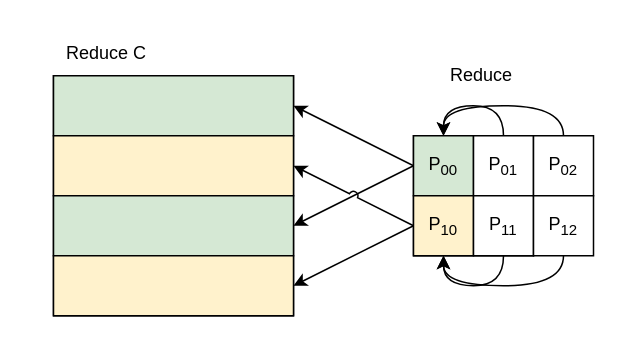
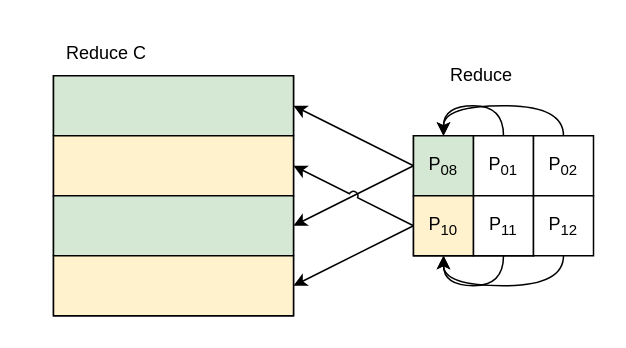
node "P00": label "P00" -> "P08"
